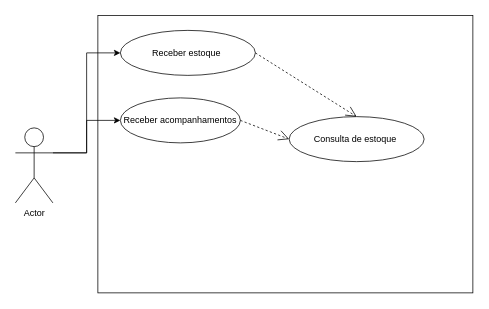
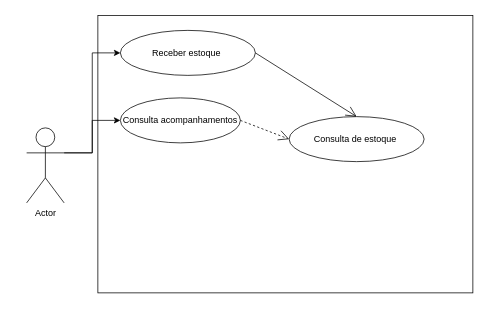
edge "Receber estoque" -> "Consulta de estoque": style dashed -> solid
node "Receber acompanhamentos": label "Receber acompanhamentos" -> "Consulta acompanhamentos"
node "Actor": moved (34, 165) -> (45, 165)
